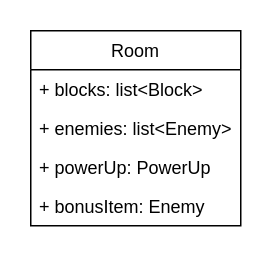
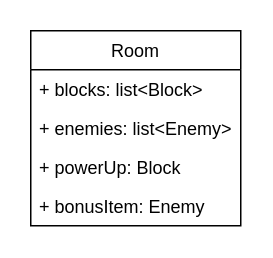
node "+ powerUp: PowerUp": label "+ powerUp: PowerUp" -> "+ powerUp: Block"
